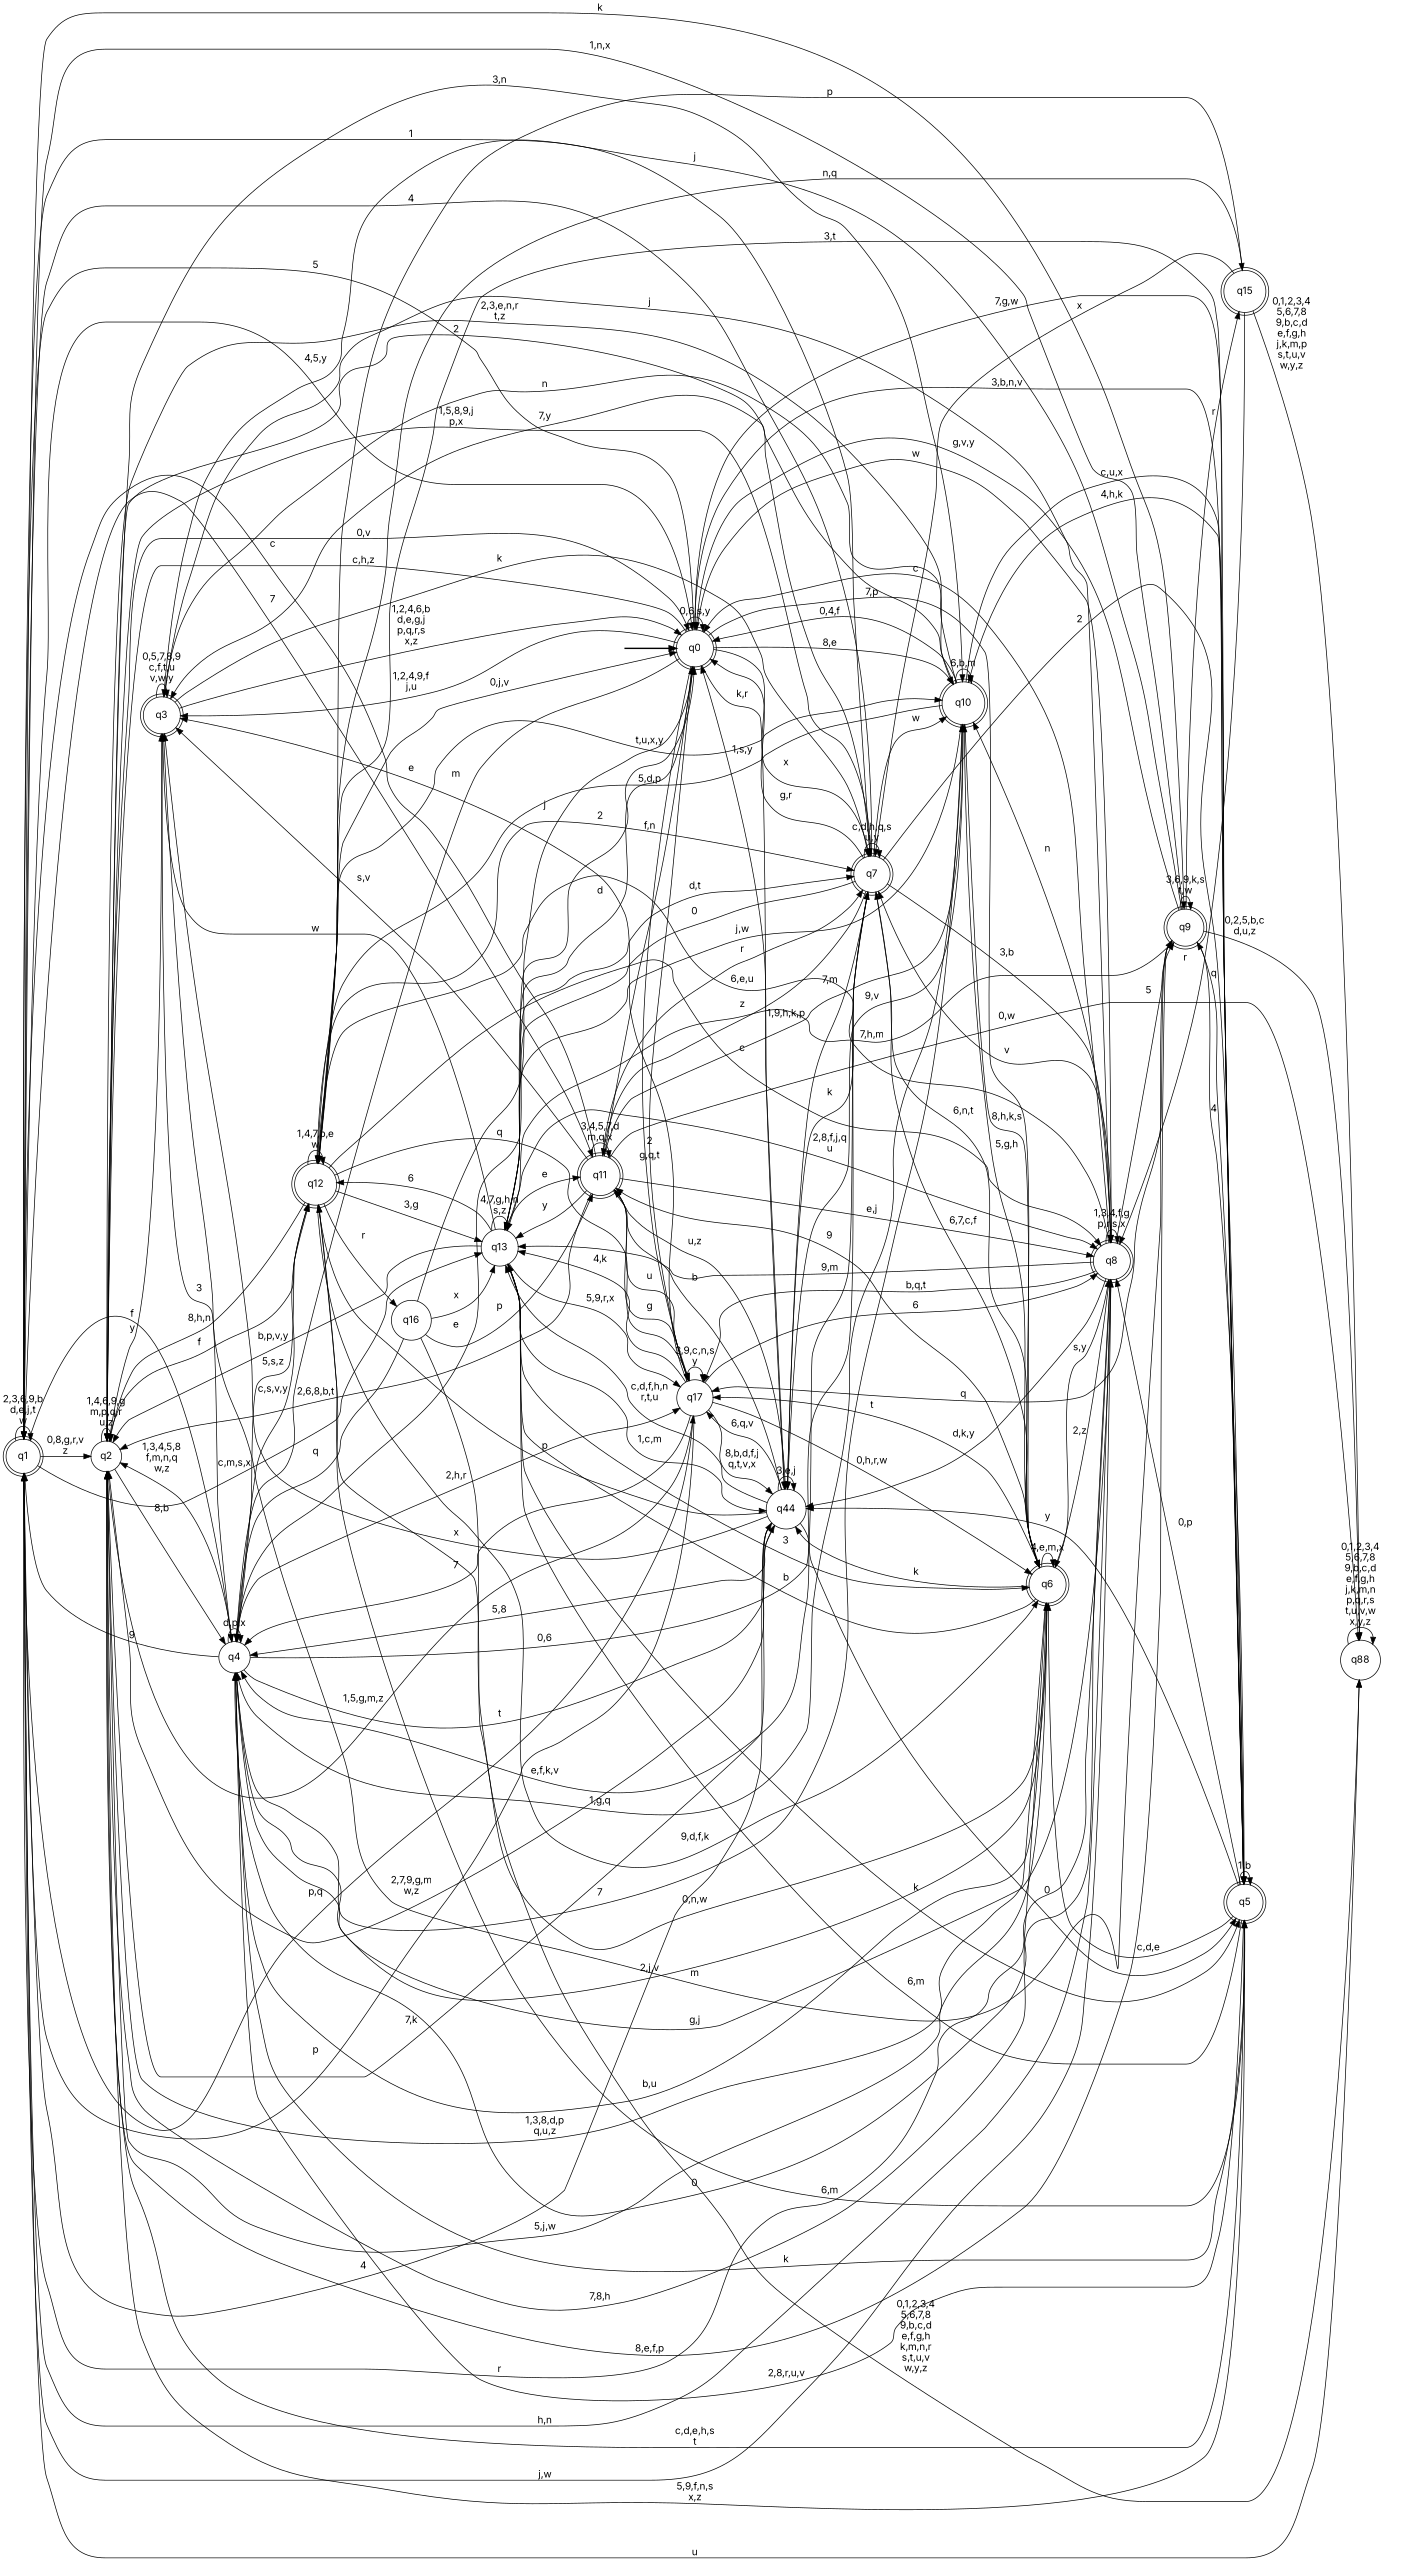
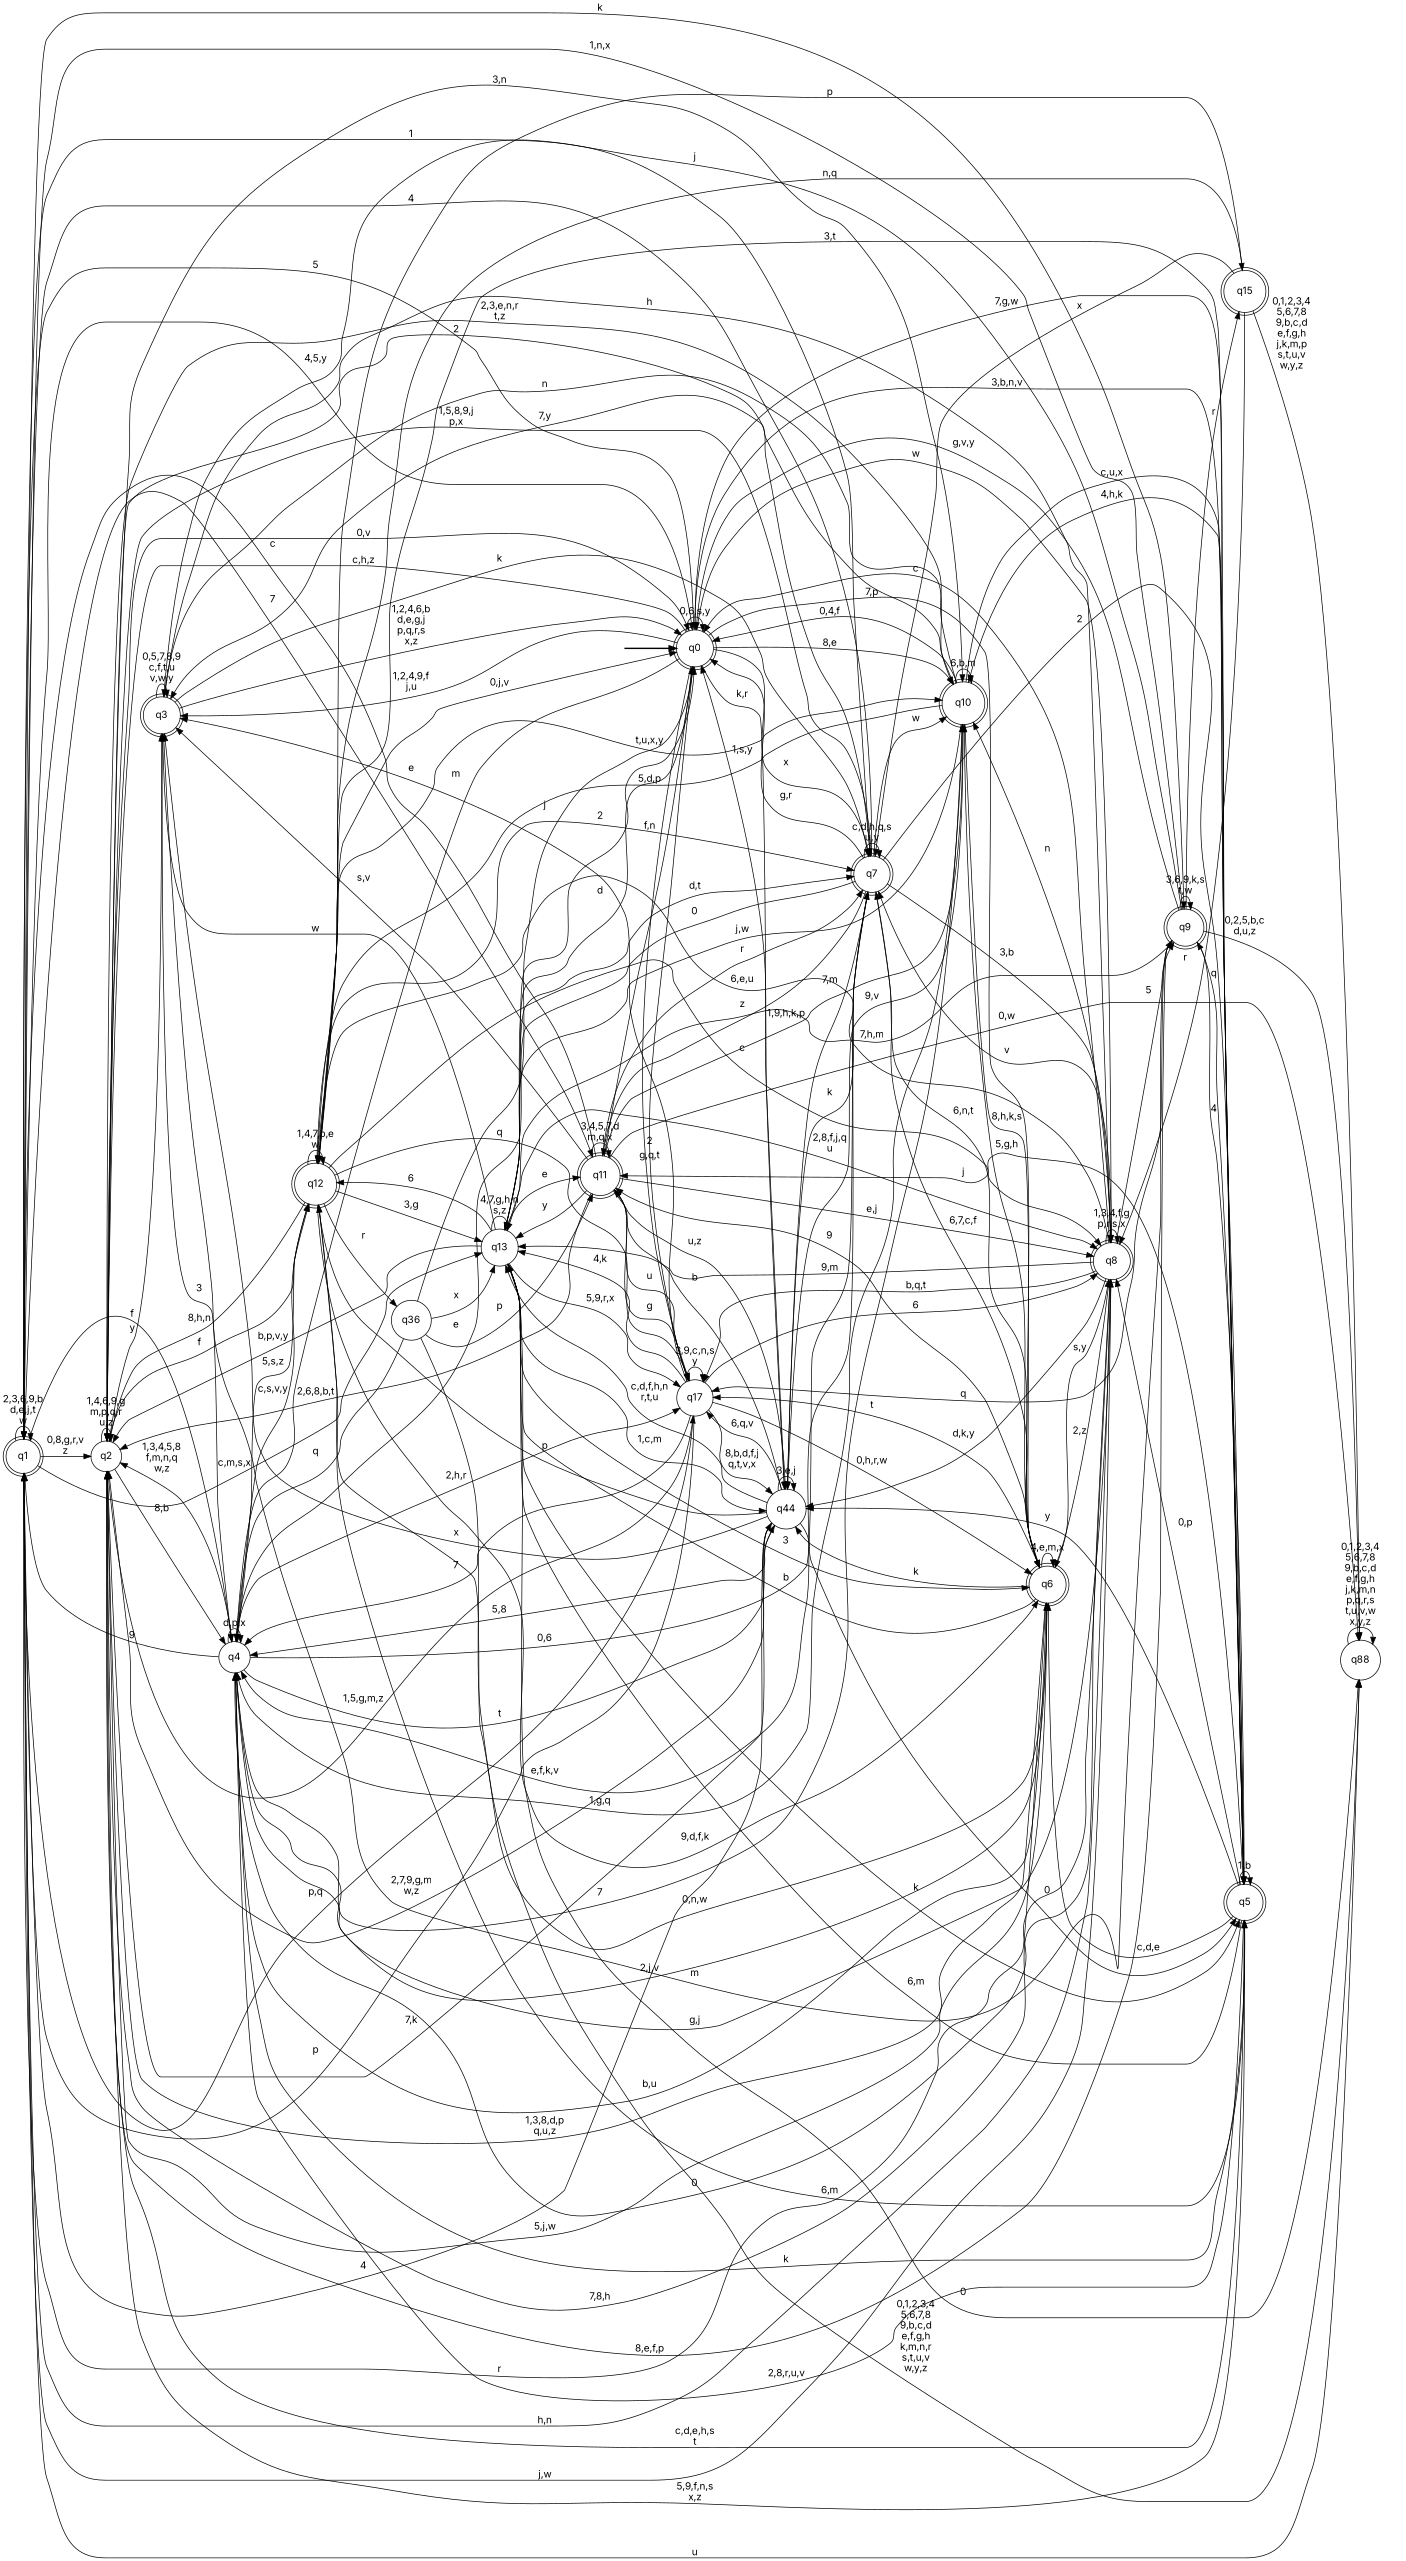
edge "q3" -> "q8": label "j" -> "h"
edge "q5" -> "q11": added, label "j"
node "q16": label "q16" -> "q36"
edge "q13" -> "q88": added, label "0"
